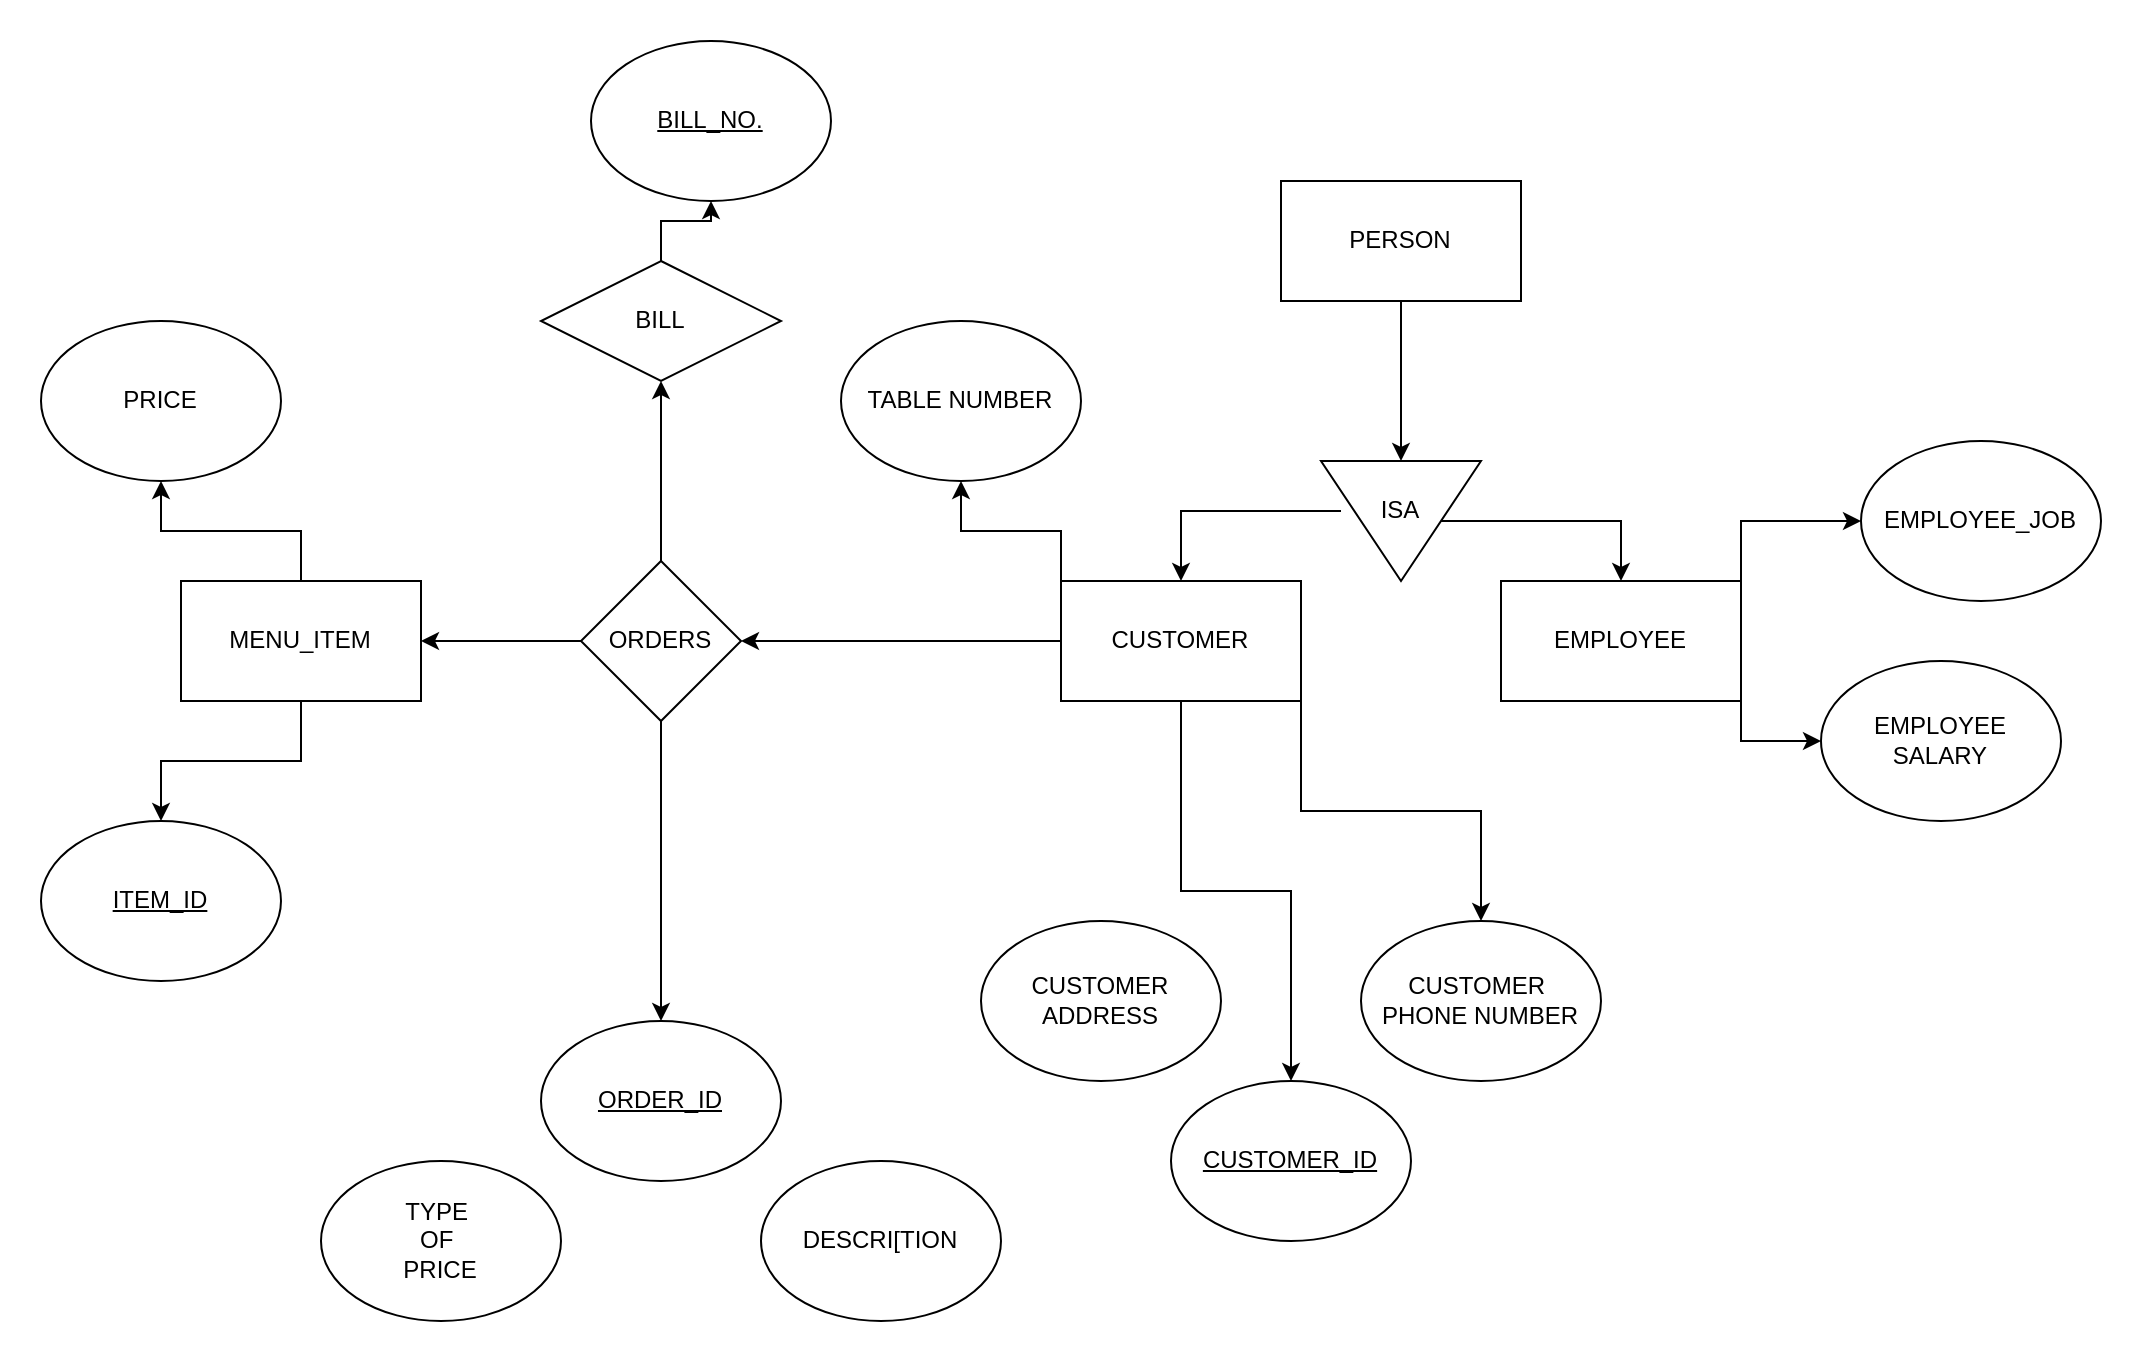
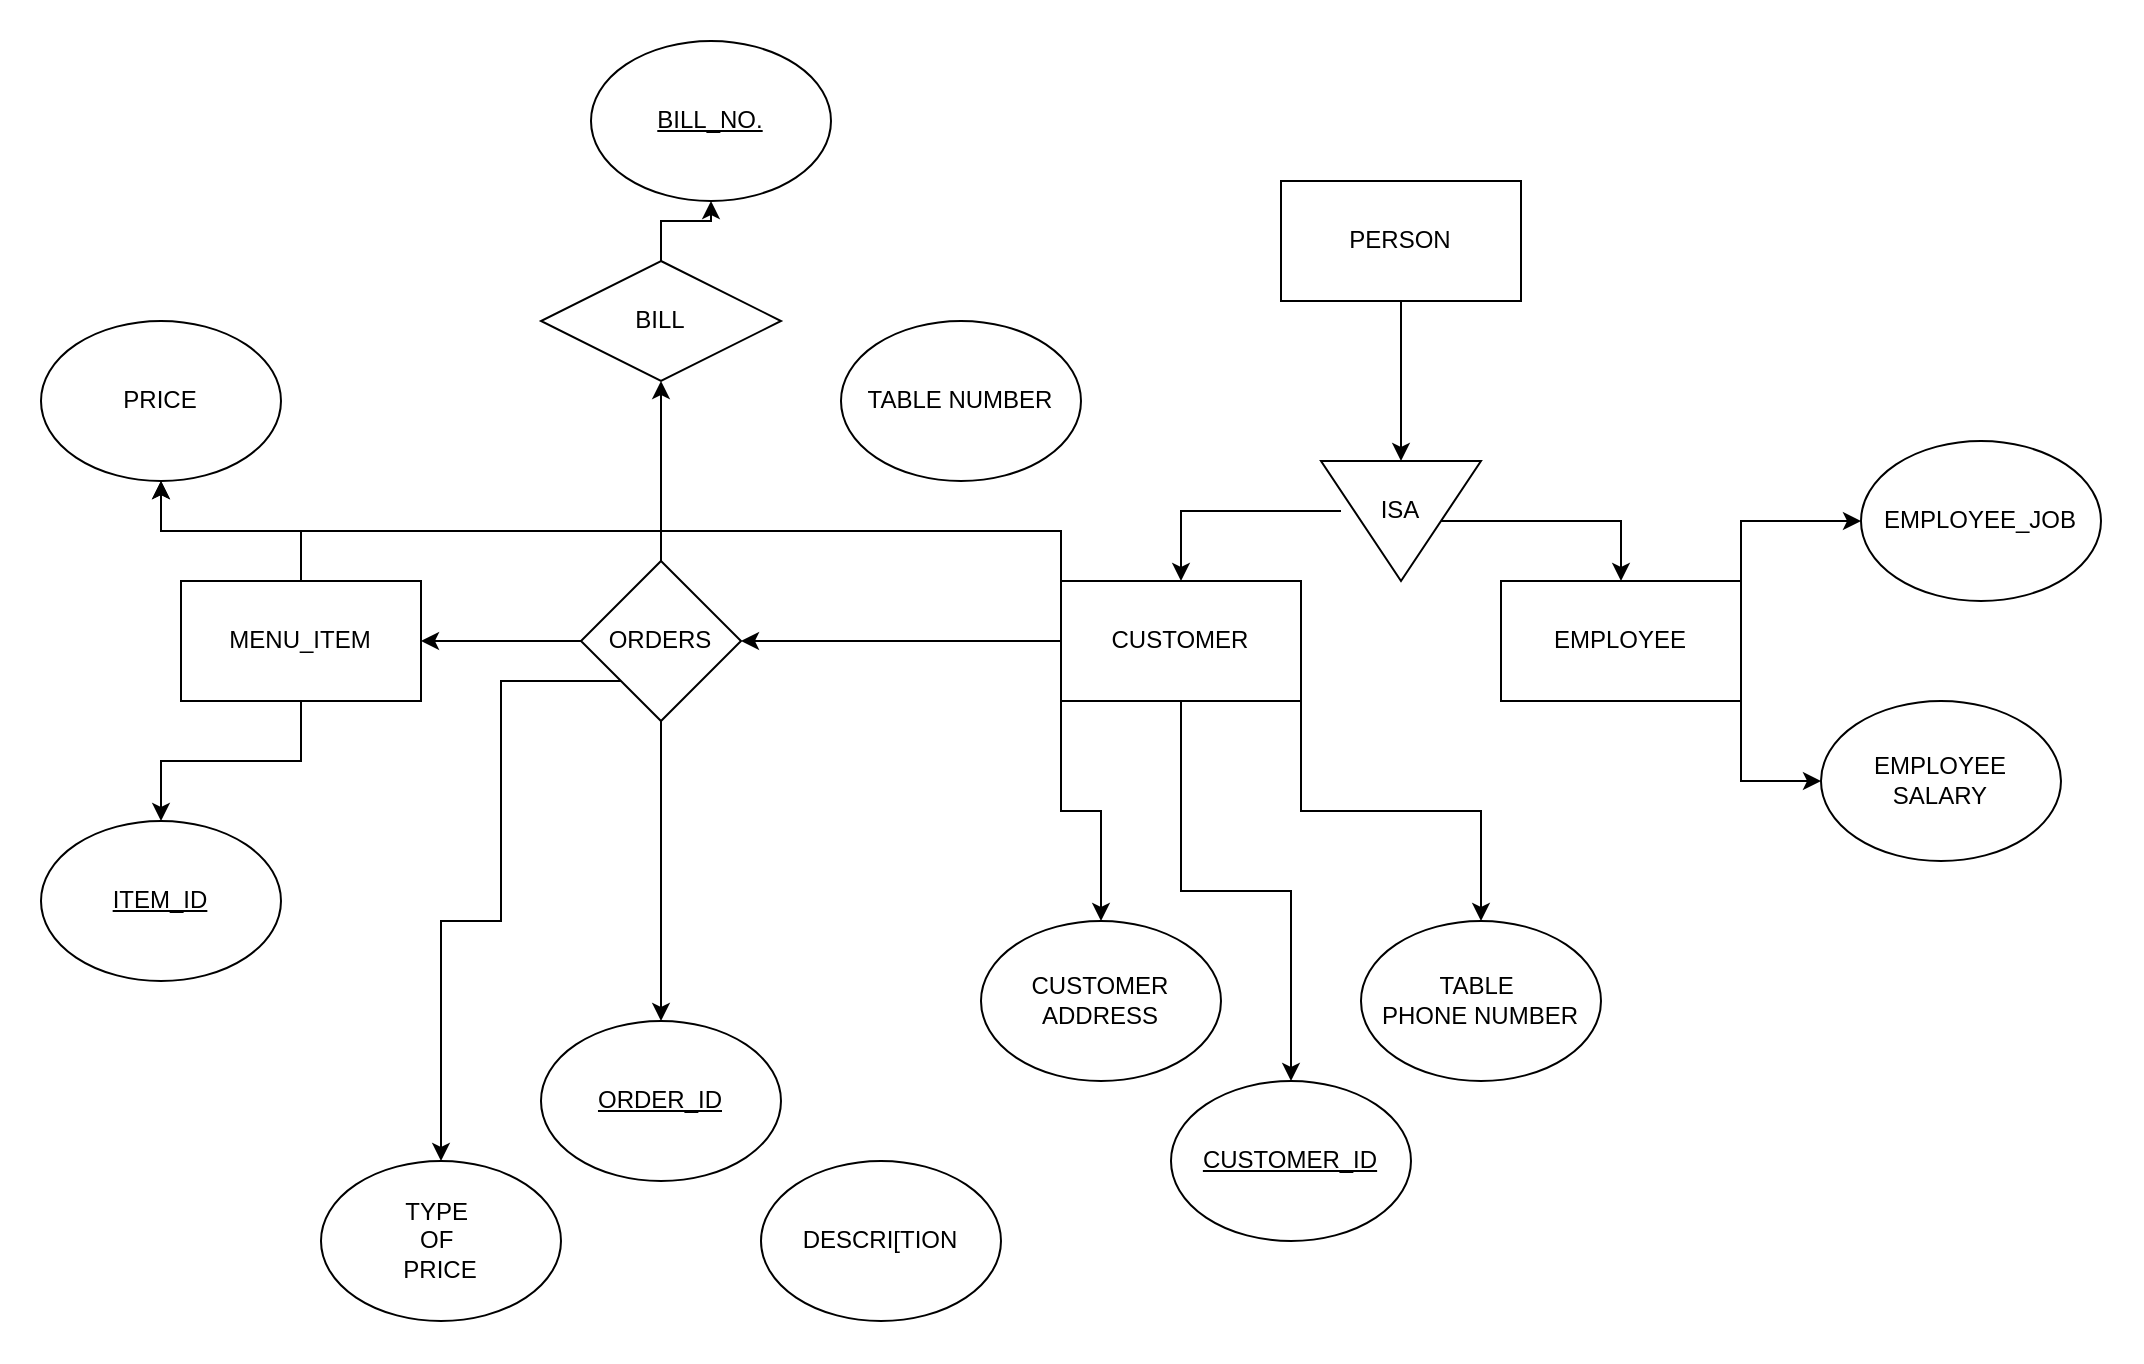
edge "CUSTOMER" -> "TABLE NUMBER": now "CUSTOMER" -> "PRICE"
node "EMPLOYEE SALARY": moved (1941, 741) -> (1941, 781)
edge "CUSTOMER" -> "CUSTOMER ADDRESS": added
edge "ORDERS" -> "TYPE OF PRICE": added
node "CUSTOMER PHONE NUMBER": label "CUSTOMER PHONE NUMBER" -> "TABLE PHONE NUMBER"
